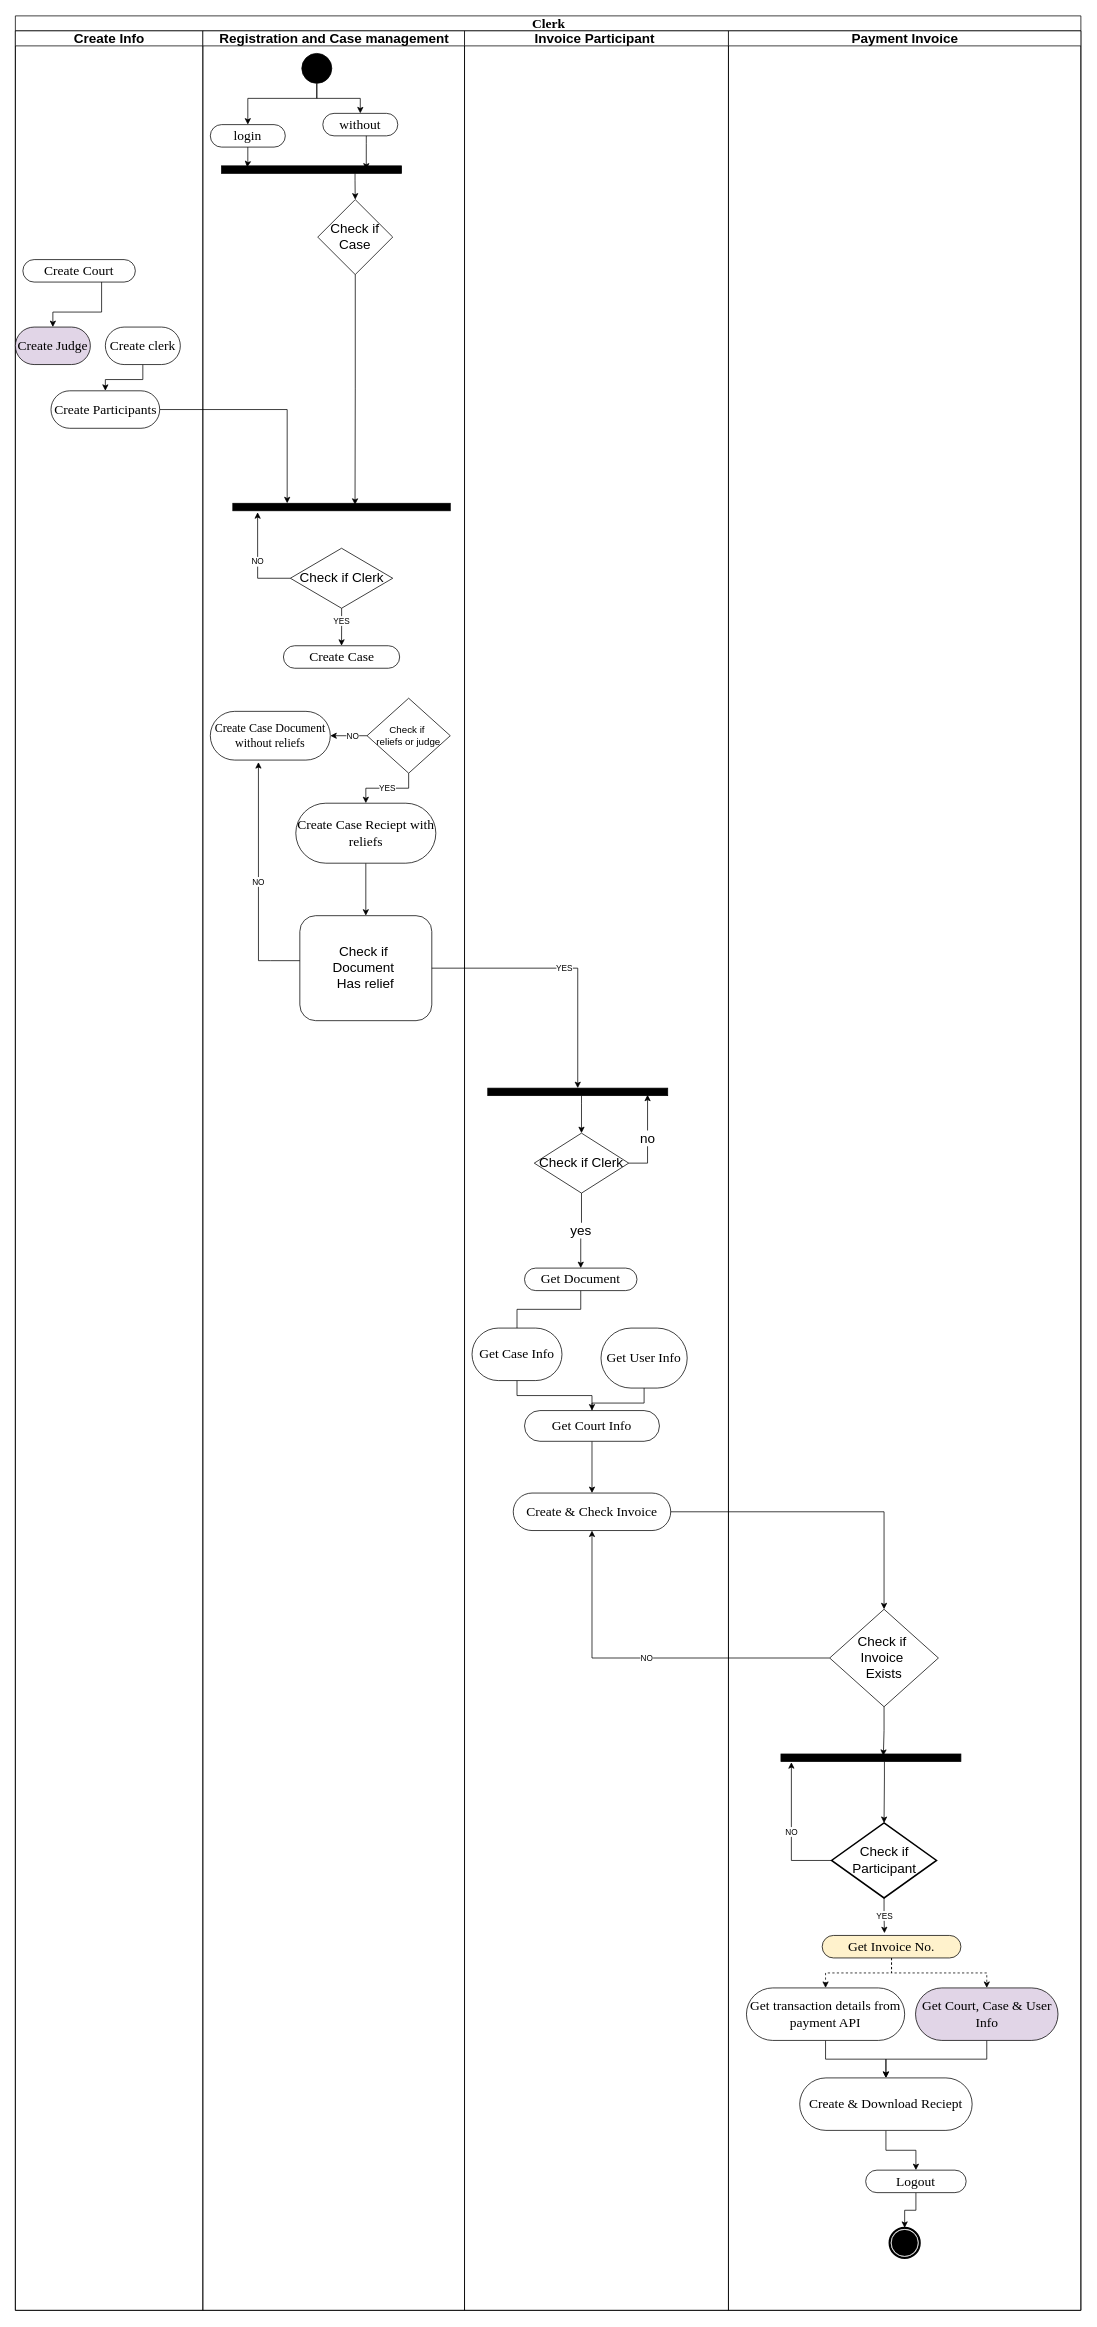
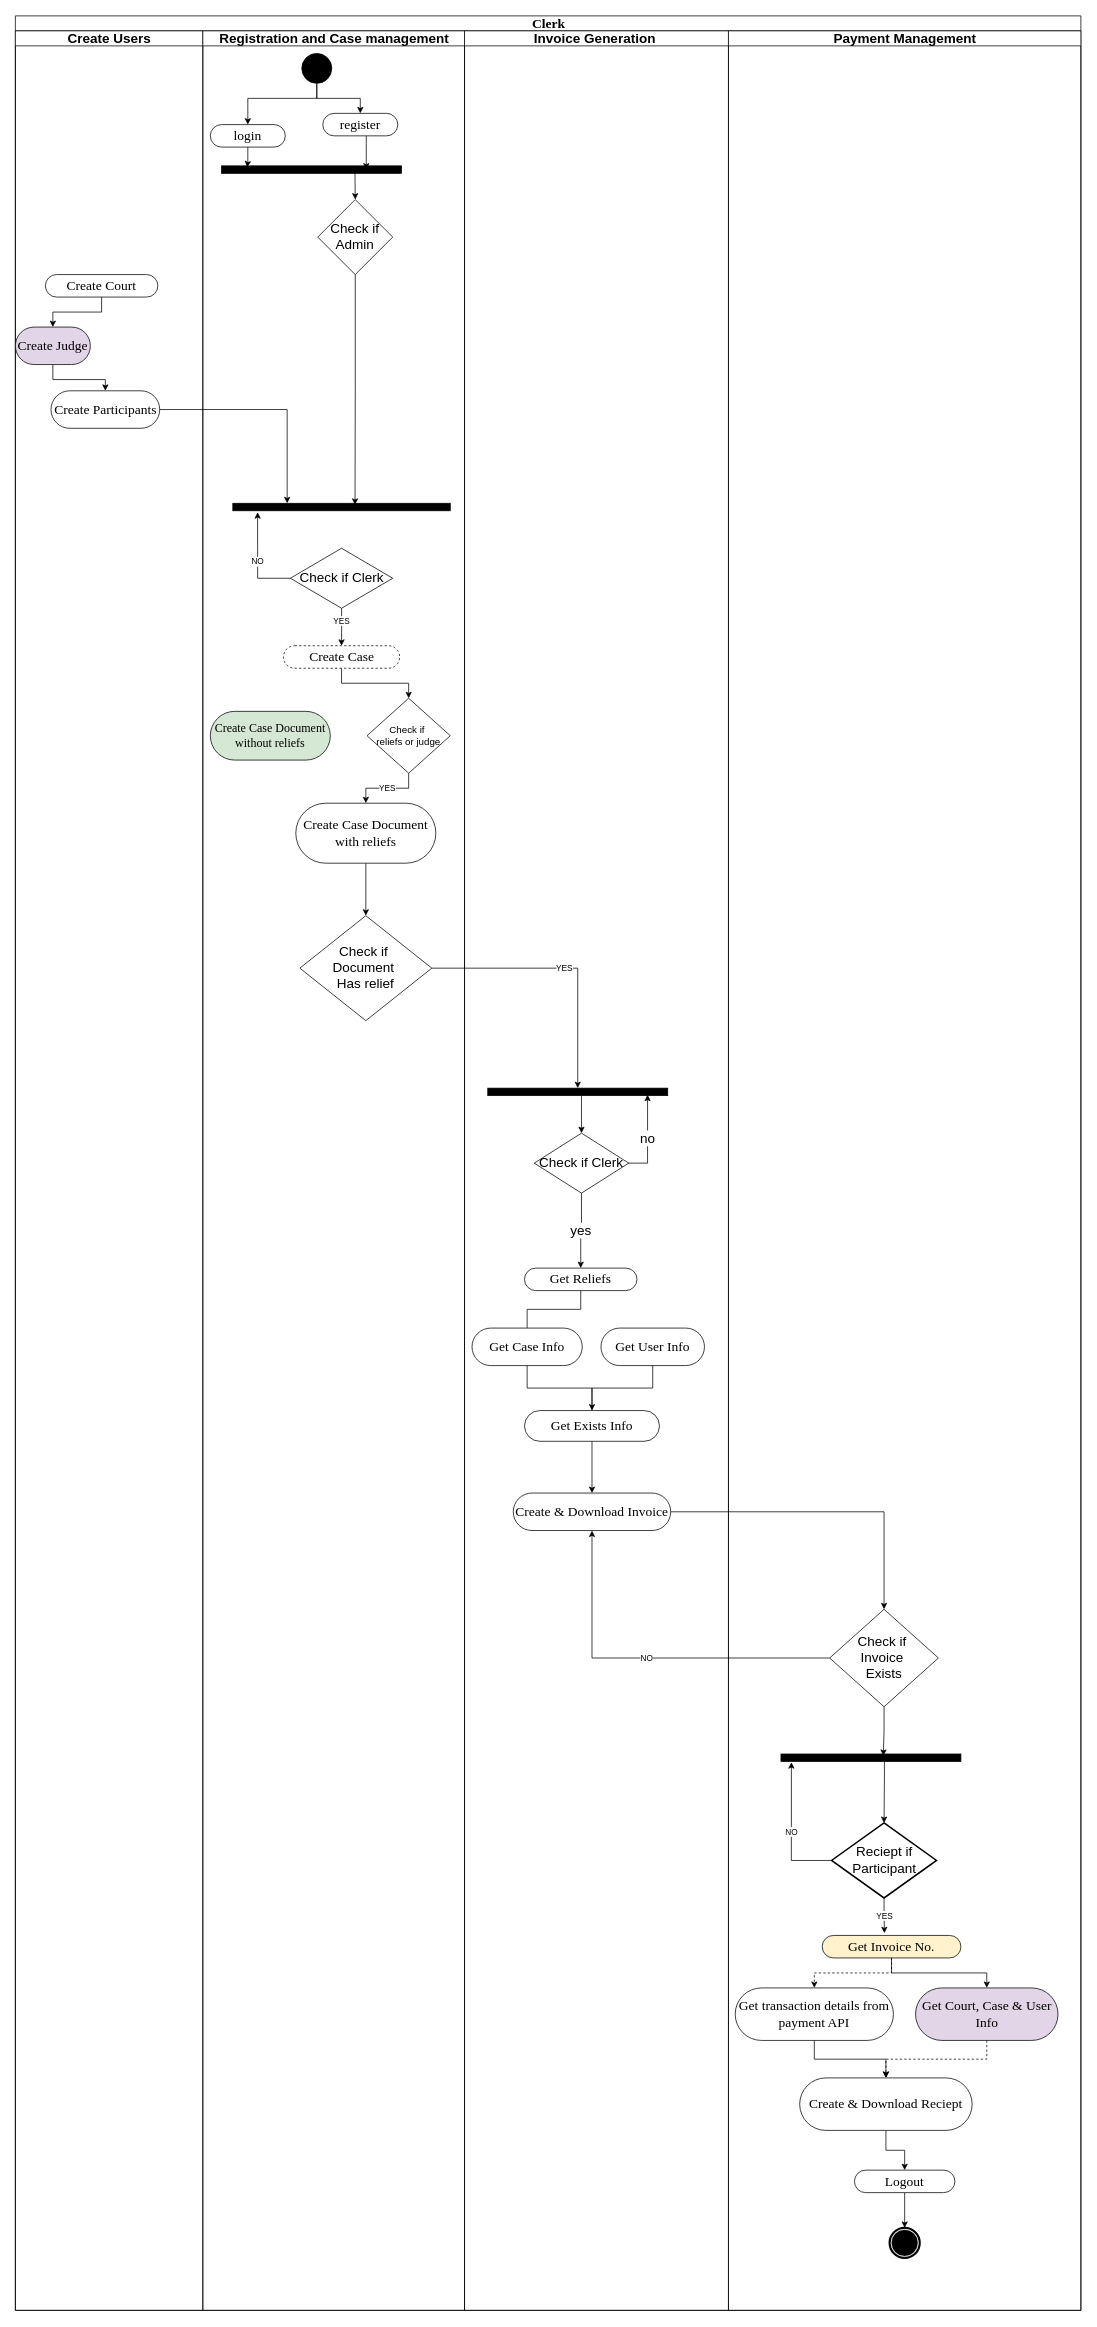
node "Create Info": label "Create Info" -> "Create Users"
node "Invoice Participant": label "Invoice Participant" -> "Invoice Generation"
node "Payment Invoice": label "Payment Invoice" -> "Payment Management"
node "without": label "without" -> "register"
node "Check if Case": label "Check if Case" -> "Check if Admin"
node "Create Court": moved (79, 270) -> (102, 285)
node "Create clerk": removed
edge "Create Judge" -> "Create Participants": added
edge "Create clerk" -> "Create Participants": removed
node "Create Case": style solid -> dashed
edge "Create Case" -> "Check if reliefs or judge": added
node "Create Case Document without reliefs": fillcolor #ffffff -> #d5e8d4
edge "Check if reliefs or judge" -> "Create Case Document without reliefs": removed, label "NO"
node "Create Case Reciept with reliefs": label "Create Case Reciept with reliefs" -> "Create Case Document with reliefs"
edge "Check if Document Has relief" -> "Create Case Document without reliefs": removed, label "NO"
node "Check if Document Has relief": shape rounded rectangle -> diamond
node "Get Document": label "Get Document" -> "Get Reliefs"
node "Get Case Info": size 90x53 -> 110x38
node "Get User Info": size 86x60 -> 104x38
node "Get Court Info": label "Get Court Info" -> "Get Exists Info"
node "Create & Check Invoice": label "Create & Check Invoice" -> "Create & Download Invoice"
node "Check if Participant": label "Check if Participant" -> "Reciept if Participant"
edge "Get Invoice No." -> "Get Court, Case & User Info": style dashed -> solid
node "Get transaction details from payment API": moved (826, 2014) -> (815, 2014)
edge "Get Court, Case & User Info" -> "Create & Download Reciept": style solid -> dashed
node "Logout": moved (916, 2181) -> (905, 2181)
